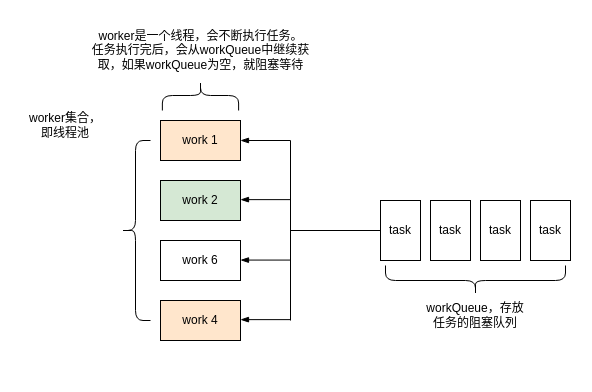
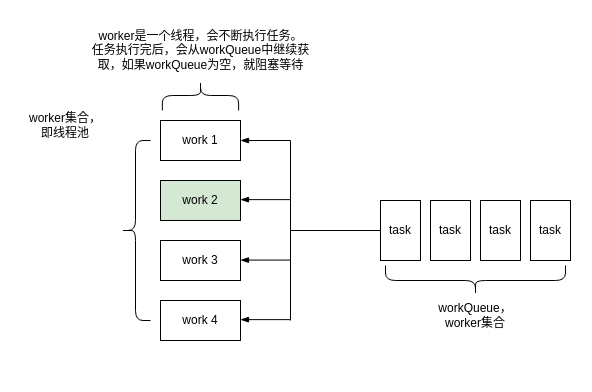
node "work 1": fillcolor #ffe6cc -> #ffffff
node "work 6": label "work 6" -> "work 3"
node "workQueue，存放任务的阻塞队列": label "workQueue，存放任务的阻塞队列" -> "workQueue，worker集合"
node "work 4": fillcolor #ffe6cc -> #ffffff
